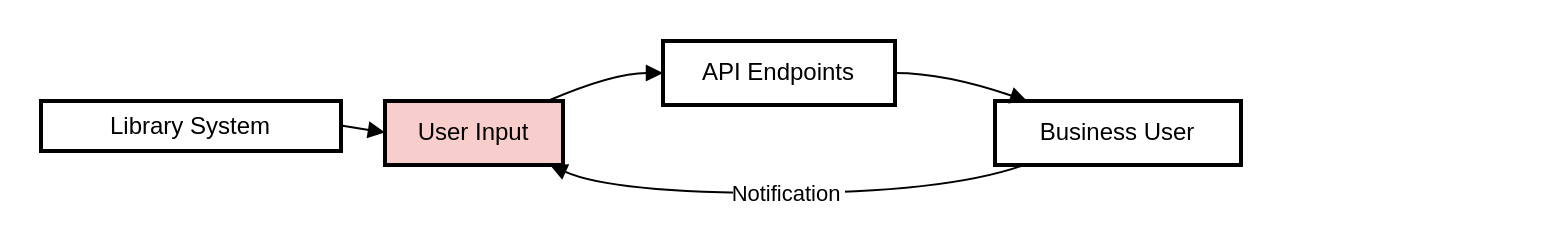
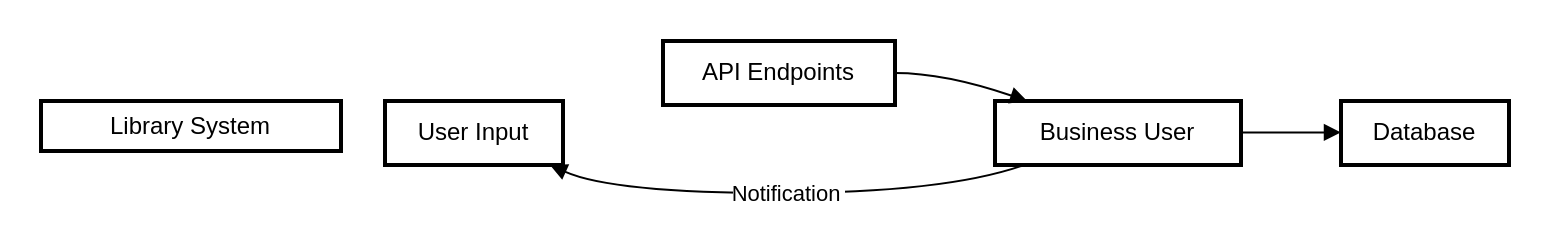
edge "User Input" -> "API Endpoints": removed
edge "Library System" -> "User Input": removed
edge "Business User" -> "Database": added
node "User Input": fillcolor #f8cecc -> #ffffff
node "Database": added
